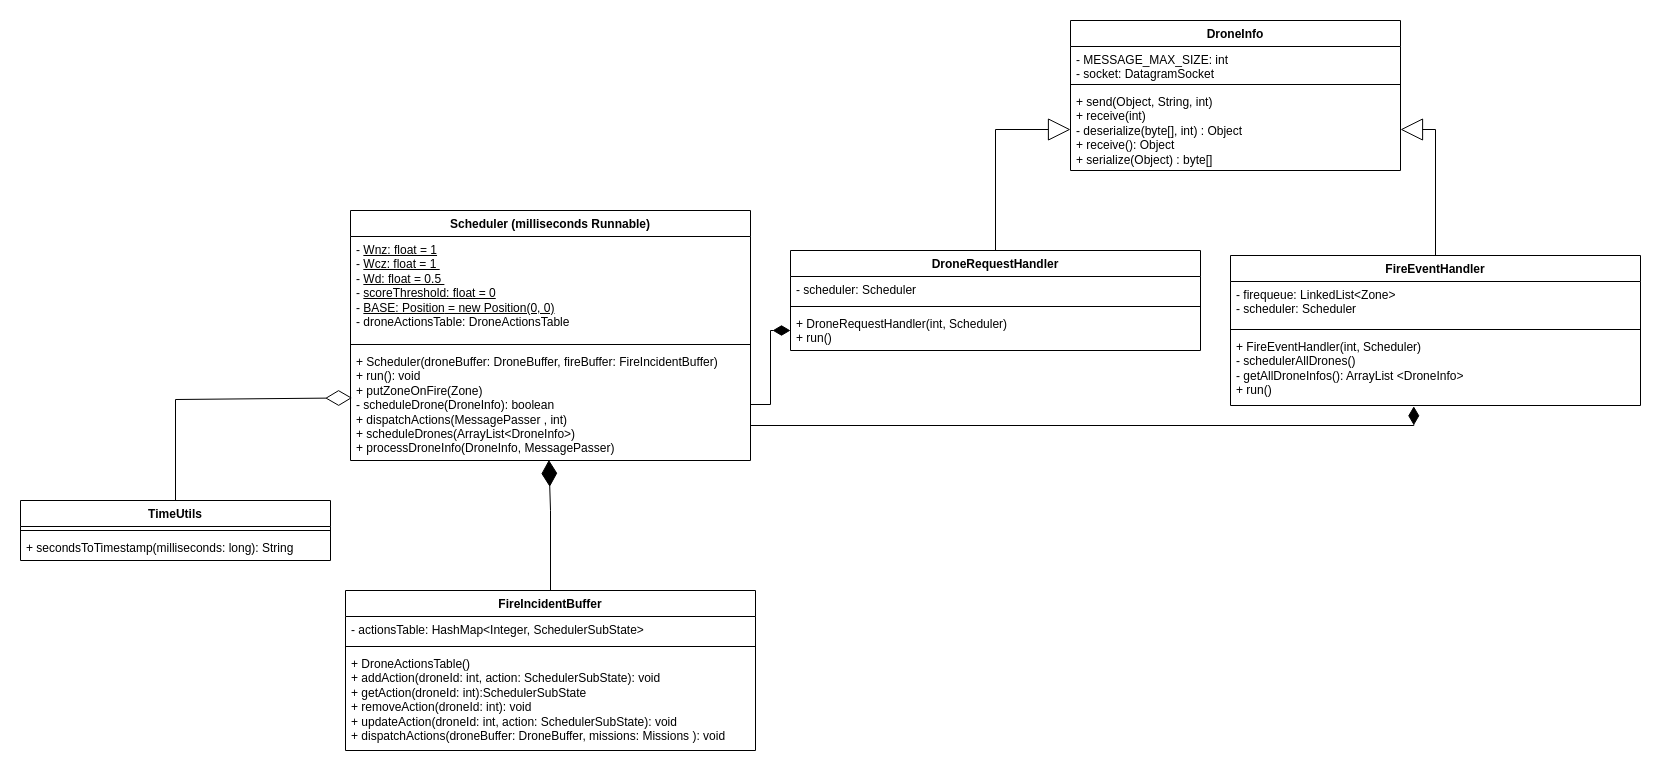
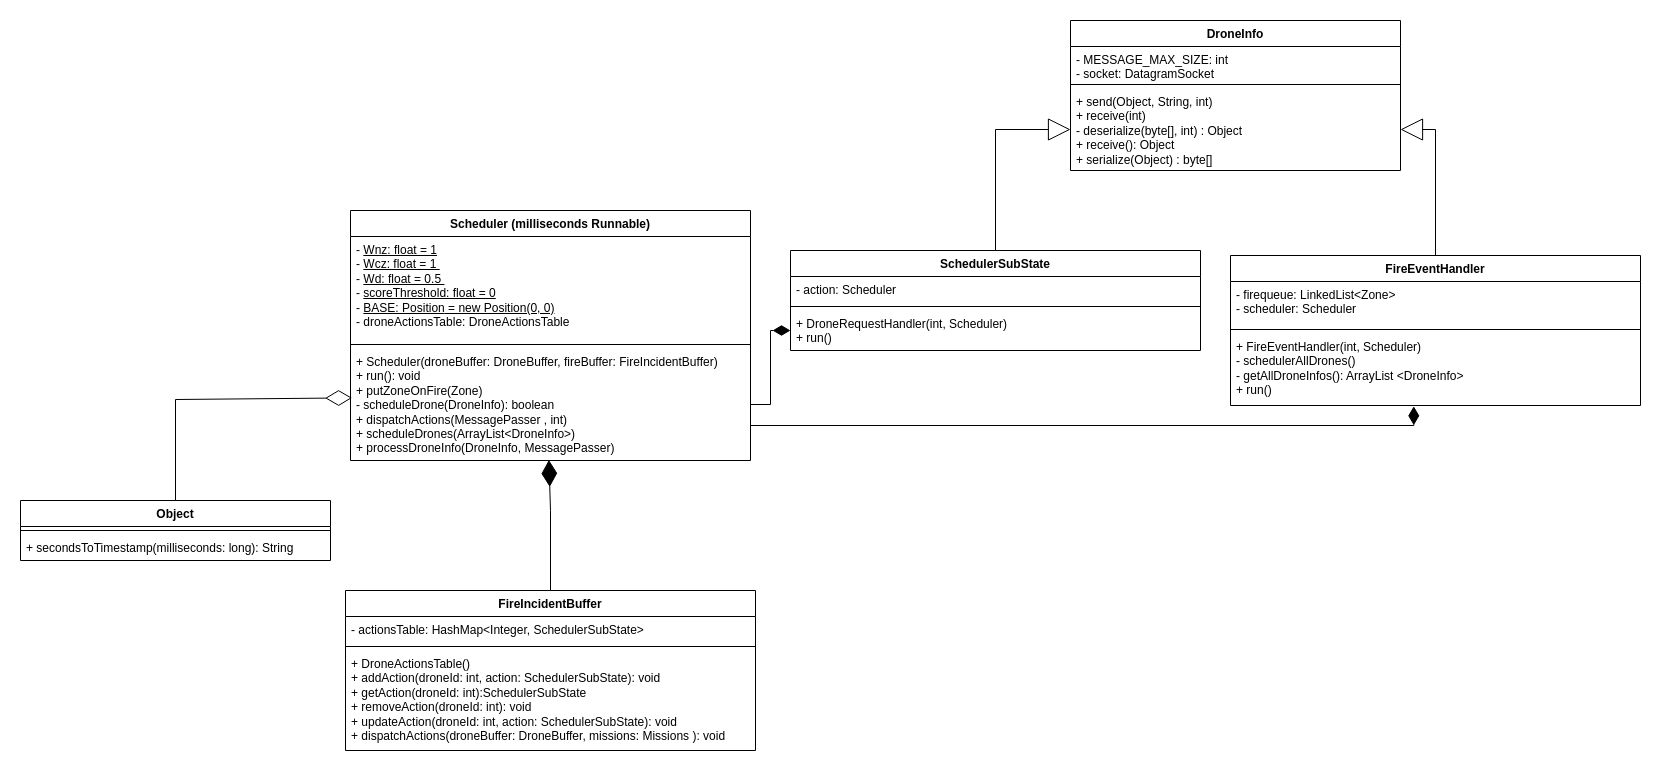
node "DroneRequestHandler": label "DroneRequestHandler" -> "SchedulerSubState"
node "- scheduler: Scheduler": label "- scheduler: Scheduler" -> "- action: Scheduler"
node "TimeUtils": label "TimeUtils" -> "Object"
